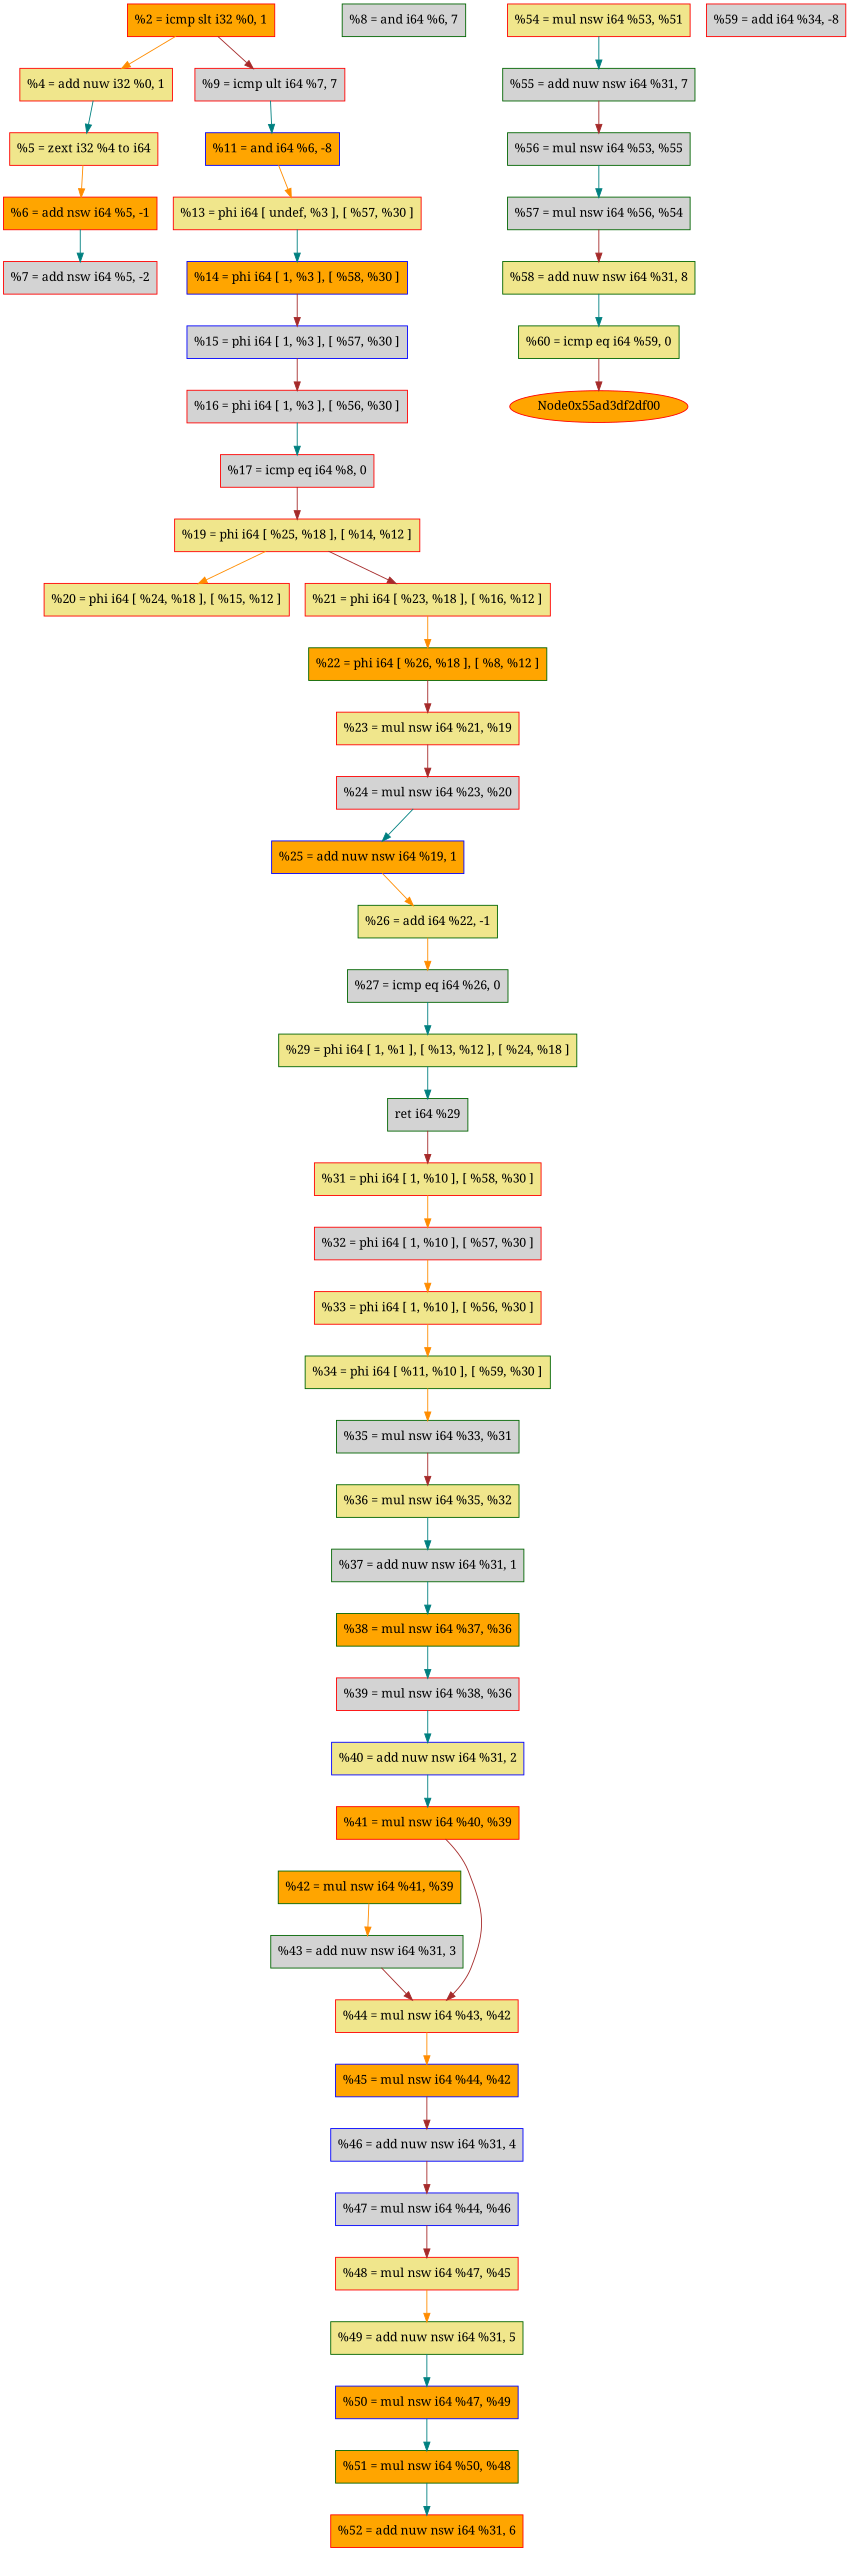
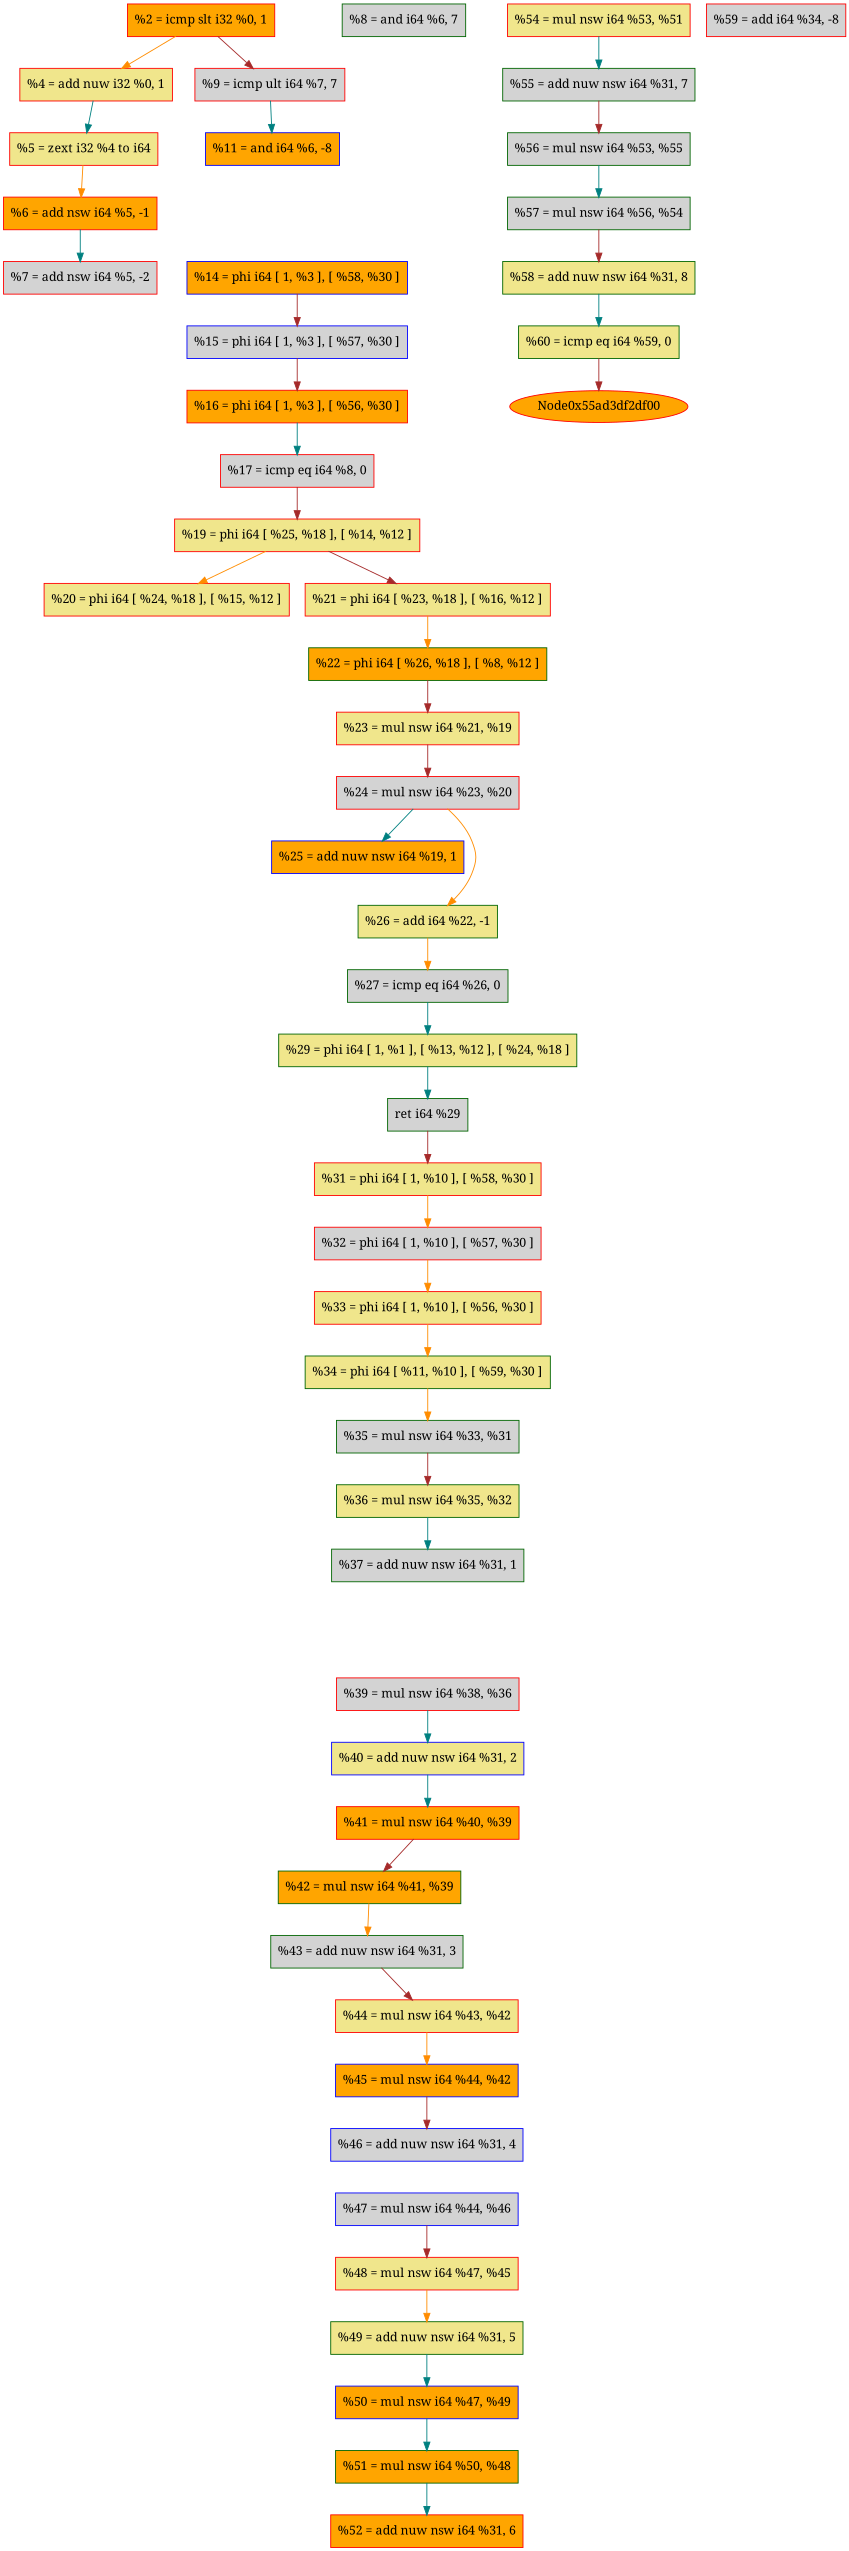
node "%13 = phi i64 [ undef, %3 ], [ %57, %30 ]": removed
node "%16 = phi i64 [ 1, %3 ], [ %56, %30 ]": fillcolor lightgrey -> orange
edge "%25 = add nuw nsw i64 %19, 1" -> "%26 = add i64 %22, -1": now "%24 = mul nsw i64 %23, %20" -> "%26 = add i64 %22, -1"
node "%38 = mul nsw i64 %37, %36": removed
edge "%41 = mul nsw i64 %40, %39" -> "%44 = mul nsw i64 %43, %42": now "%41 = mul nsw i64 %40, %39" -> "%42 = mul nsw i64 %41, %39"
edge "%46 = add nuw nsw i64 %31, 4" -> "%47 = mul nsw i64 %44, %46": removed
